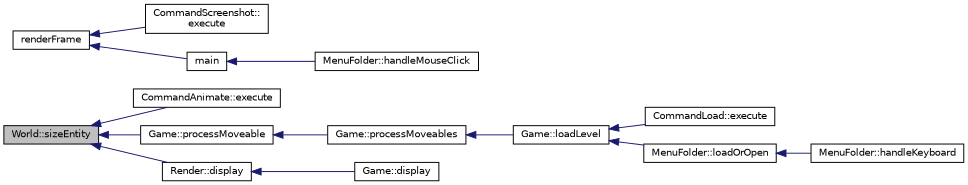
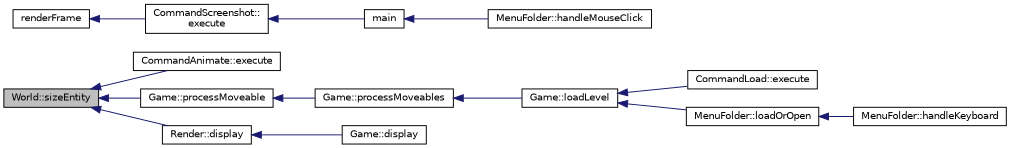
edge "main" -> "renderFrame": now "main" -> "CommandScreenshot:: execute"
